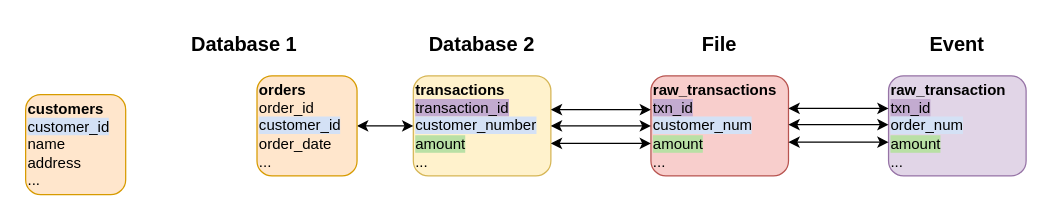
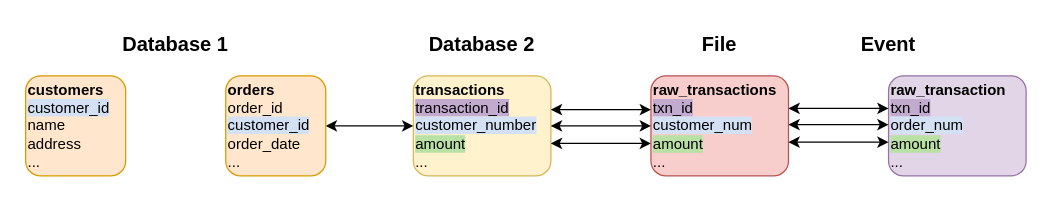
node "Database 1": moved (244, 44) -> (176, 44)
node "Event": moved (957, 44) -> (888, 44)
node "orders order_id customer_id order_date ...": moved (307, 126) -> (276, 126)
node "customers customer_id name address ...": moved (76, 144) -> (76, 126)
